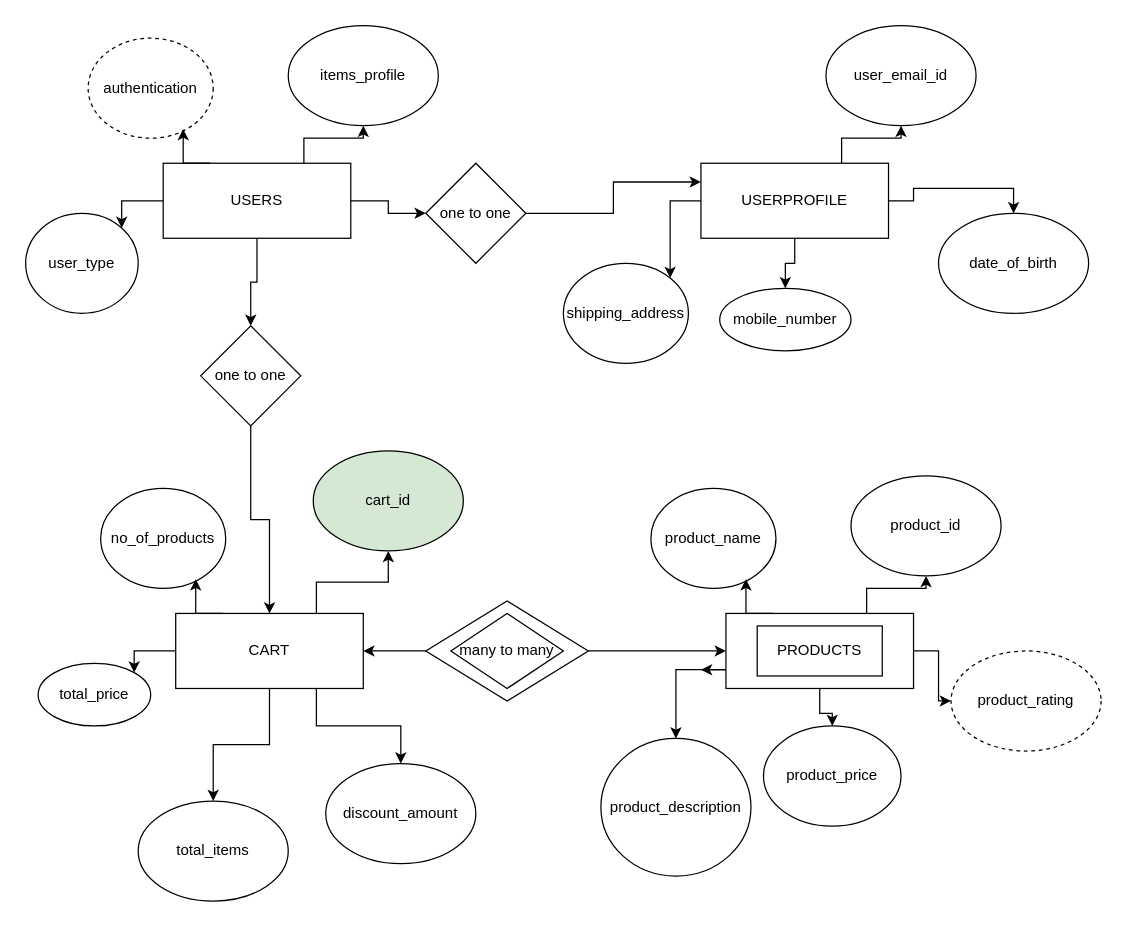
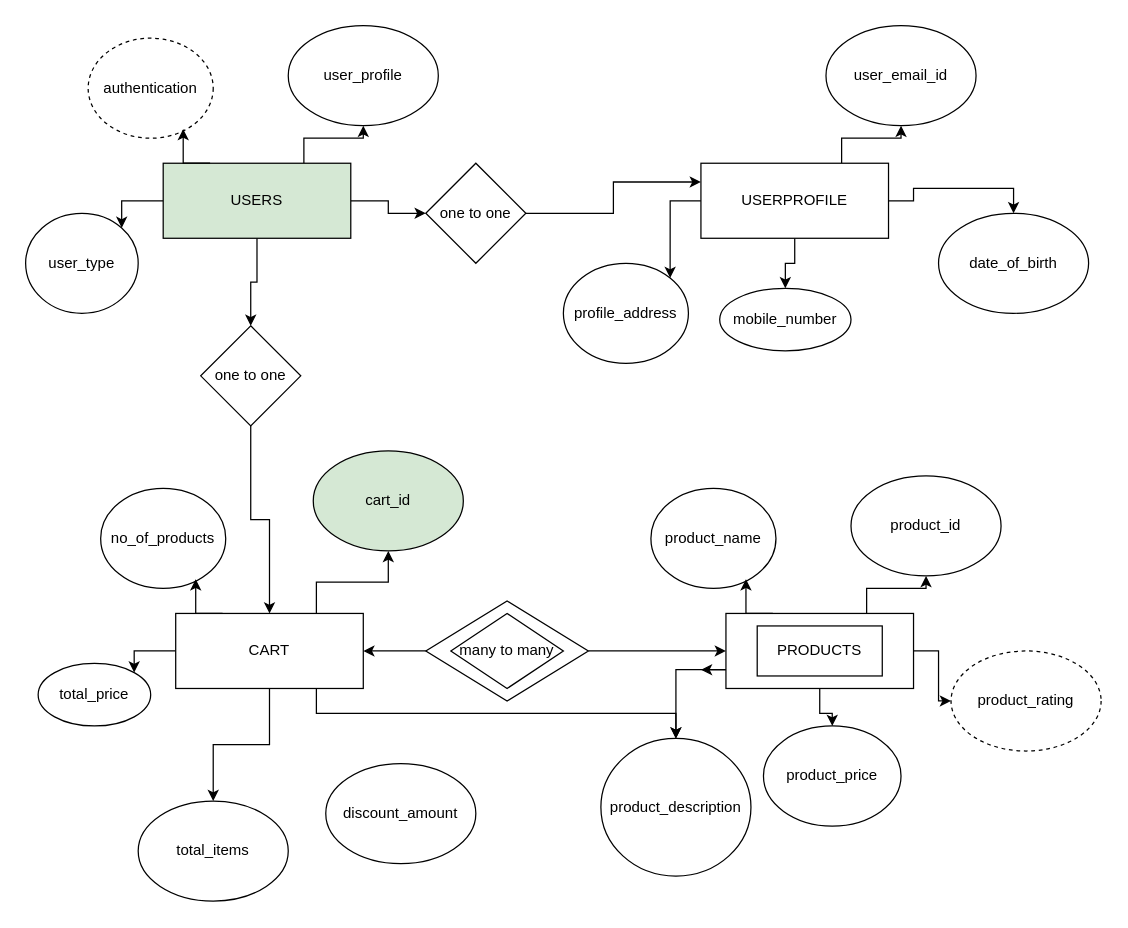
node "items_profile": label "items_profile" -> "user_profile"
node "USERS": fillcolor #ffffff -> #d5e8d4
node "shipping_address": label "shipping_address" -> "profile_address"
edge "CART" -> "discount_amount": now "CART" -> "product_description"
